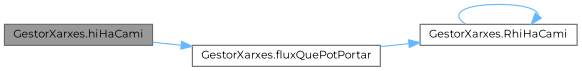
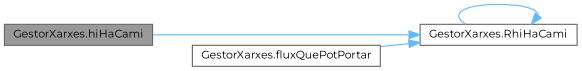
edge "GestorXarxes.hiHaCami" -> "GestorXarxes.fluxQuePotPortar": now "GestorXarxes.hiHaCami" -> "GestorXarxes.RhiHaCami"
